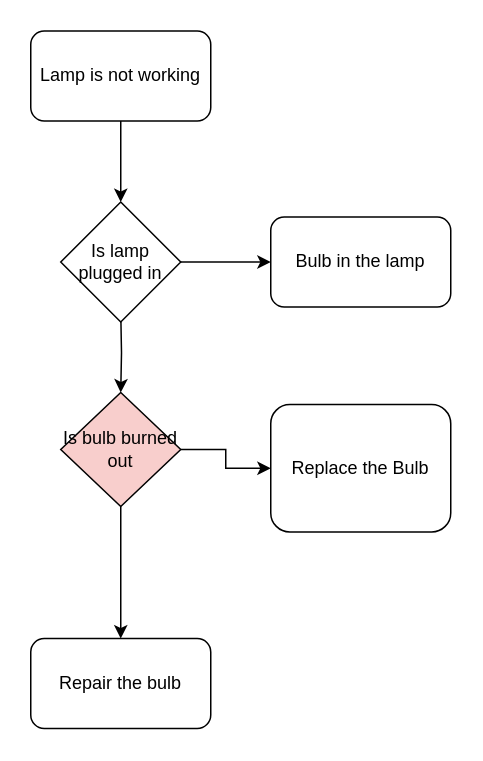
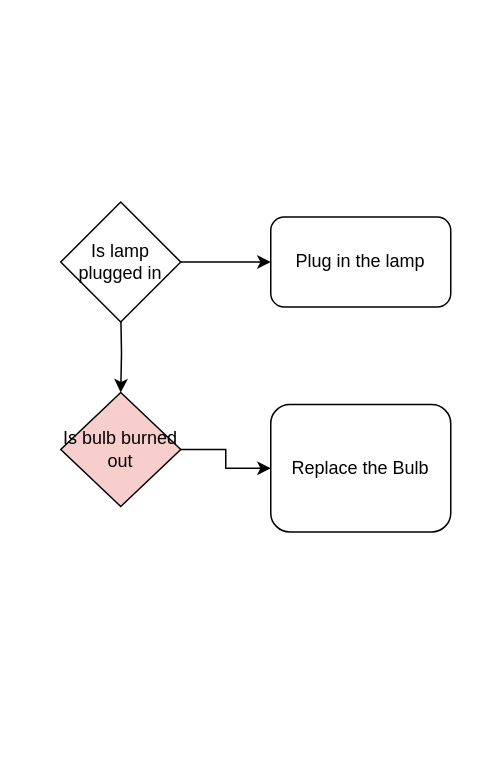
node "Lamp is not working": removed
edge "Lamp is not working" -> "Is lamp plugged in": removed
node "Bulb in the lamp": label "Bulb in the lamp" -> "Plug in the lamp"
edge "Is bulb burned out" -> "Repair the bulb": removed
node "Repair the bulb": removed
